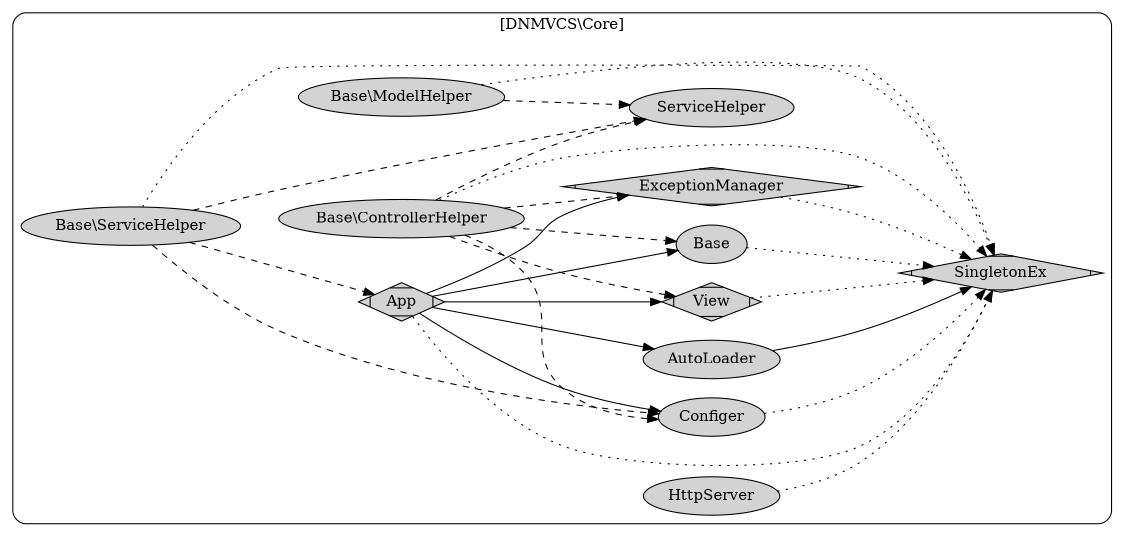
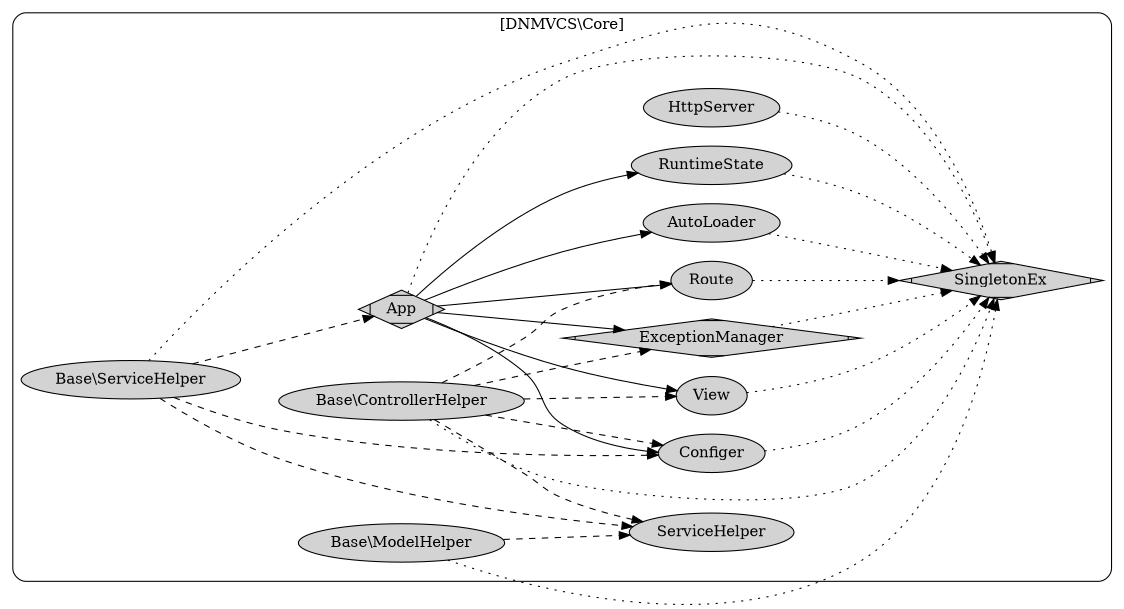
node "RuntimeState": added
node "Base": label "Base" -> "Route"
node "View": shape Mdiamond -> ellipse
edge "AutoLoader" -> "SingletonEx": style solid -> dotted
